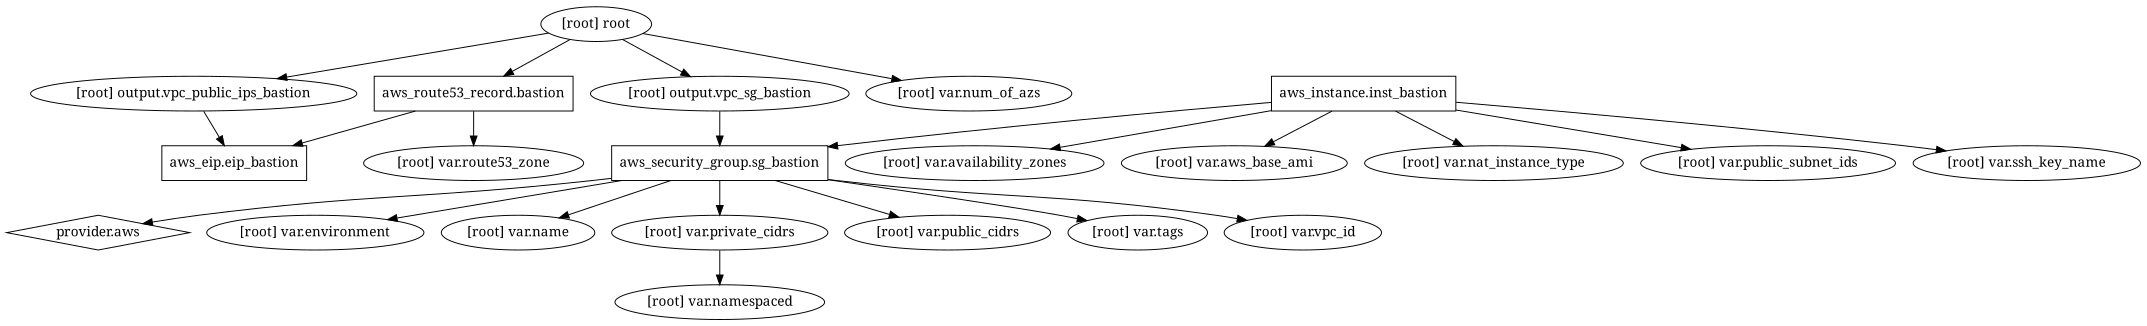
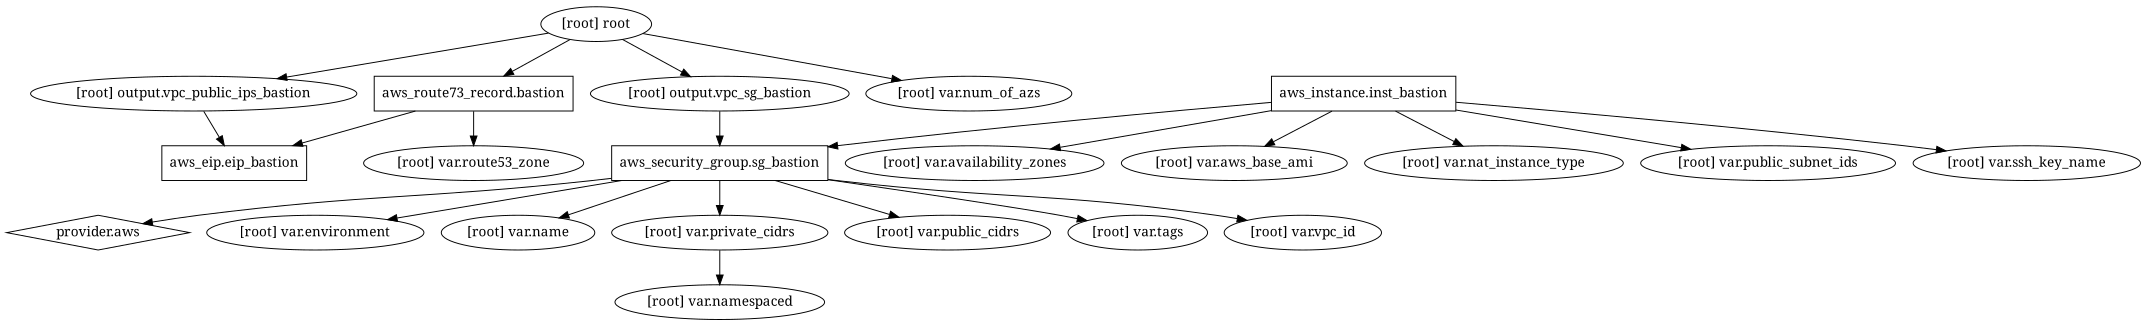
node "aws_route53_record.bastion": label "aws_route53_record.bastion" -> "aws_route73_record.bastion"
